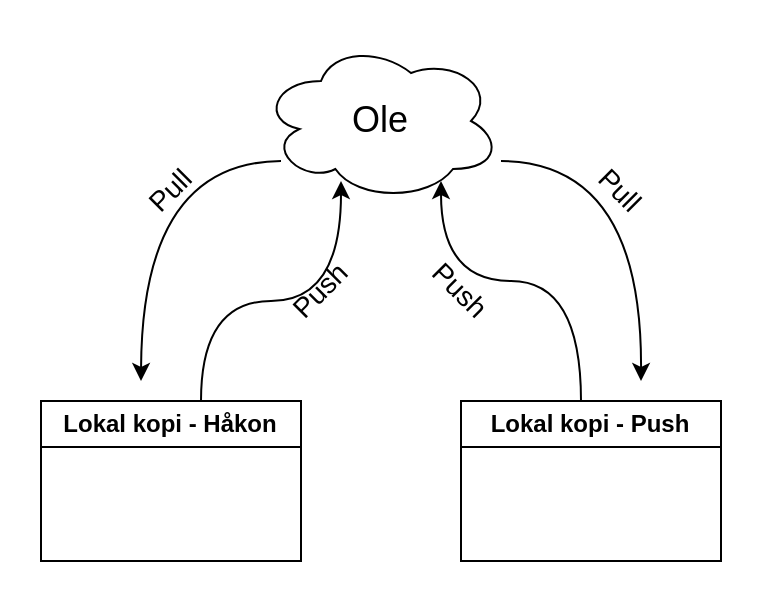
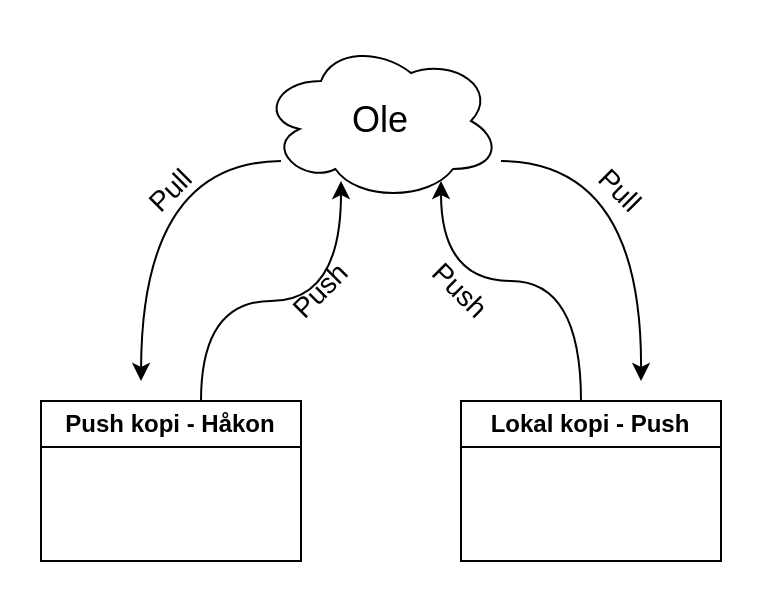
node "Lokal kopi - Håkon": label "Lokal kopi - Håkon" -> "Push kopi - Håkon"
